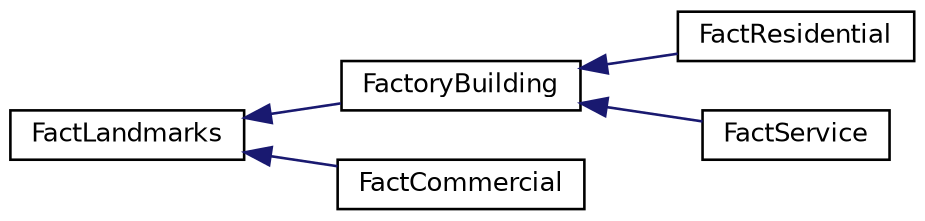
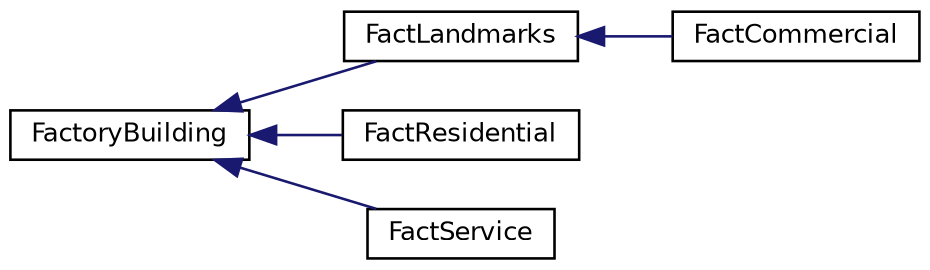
edge "FactoryBuilding" -> "FactLandmarks": reversed
